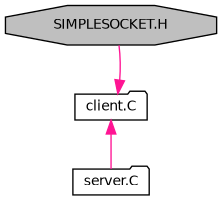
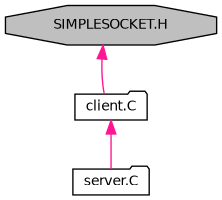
edge "SIMPLESOCKET.H" -> "client.C": reversed
